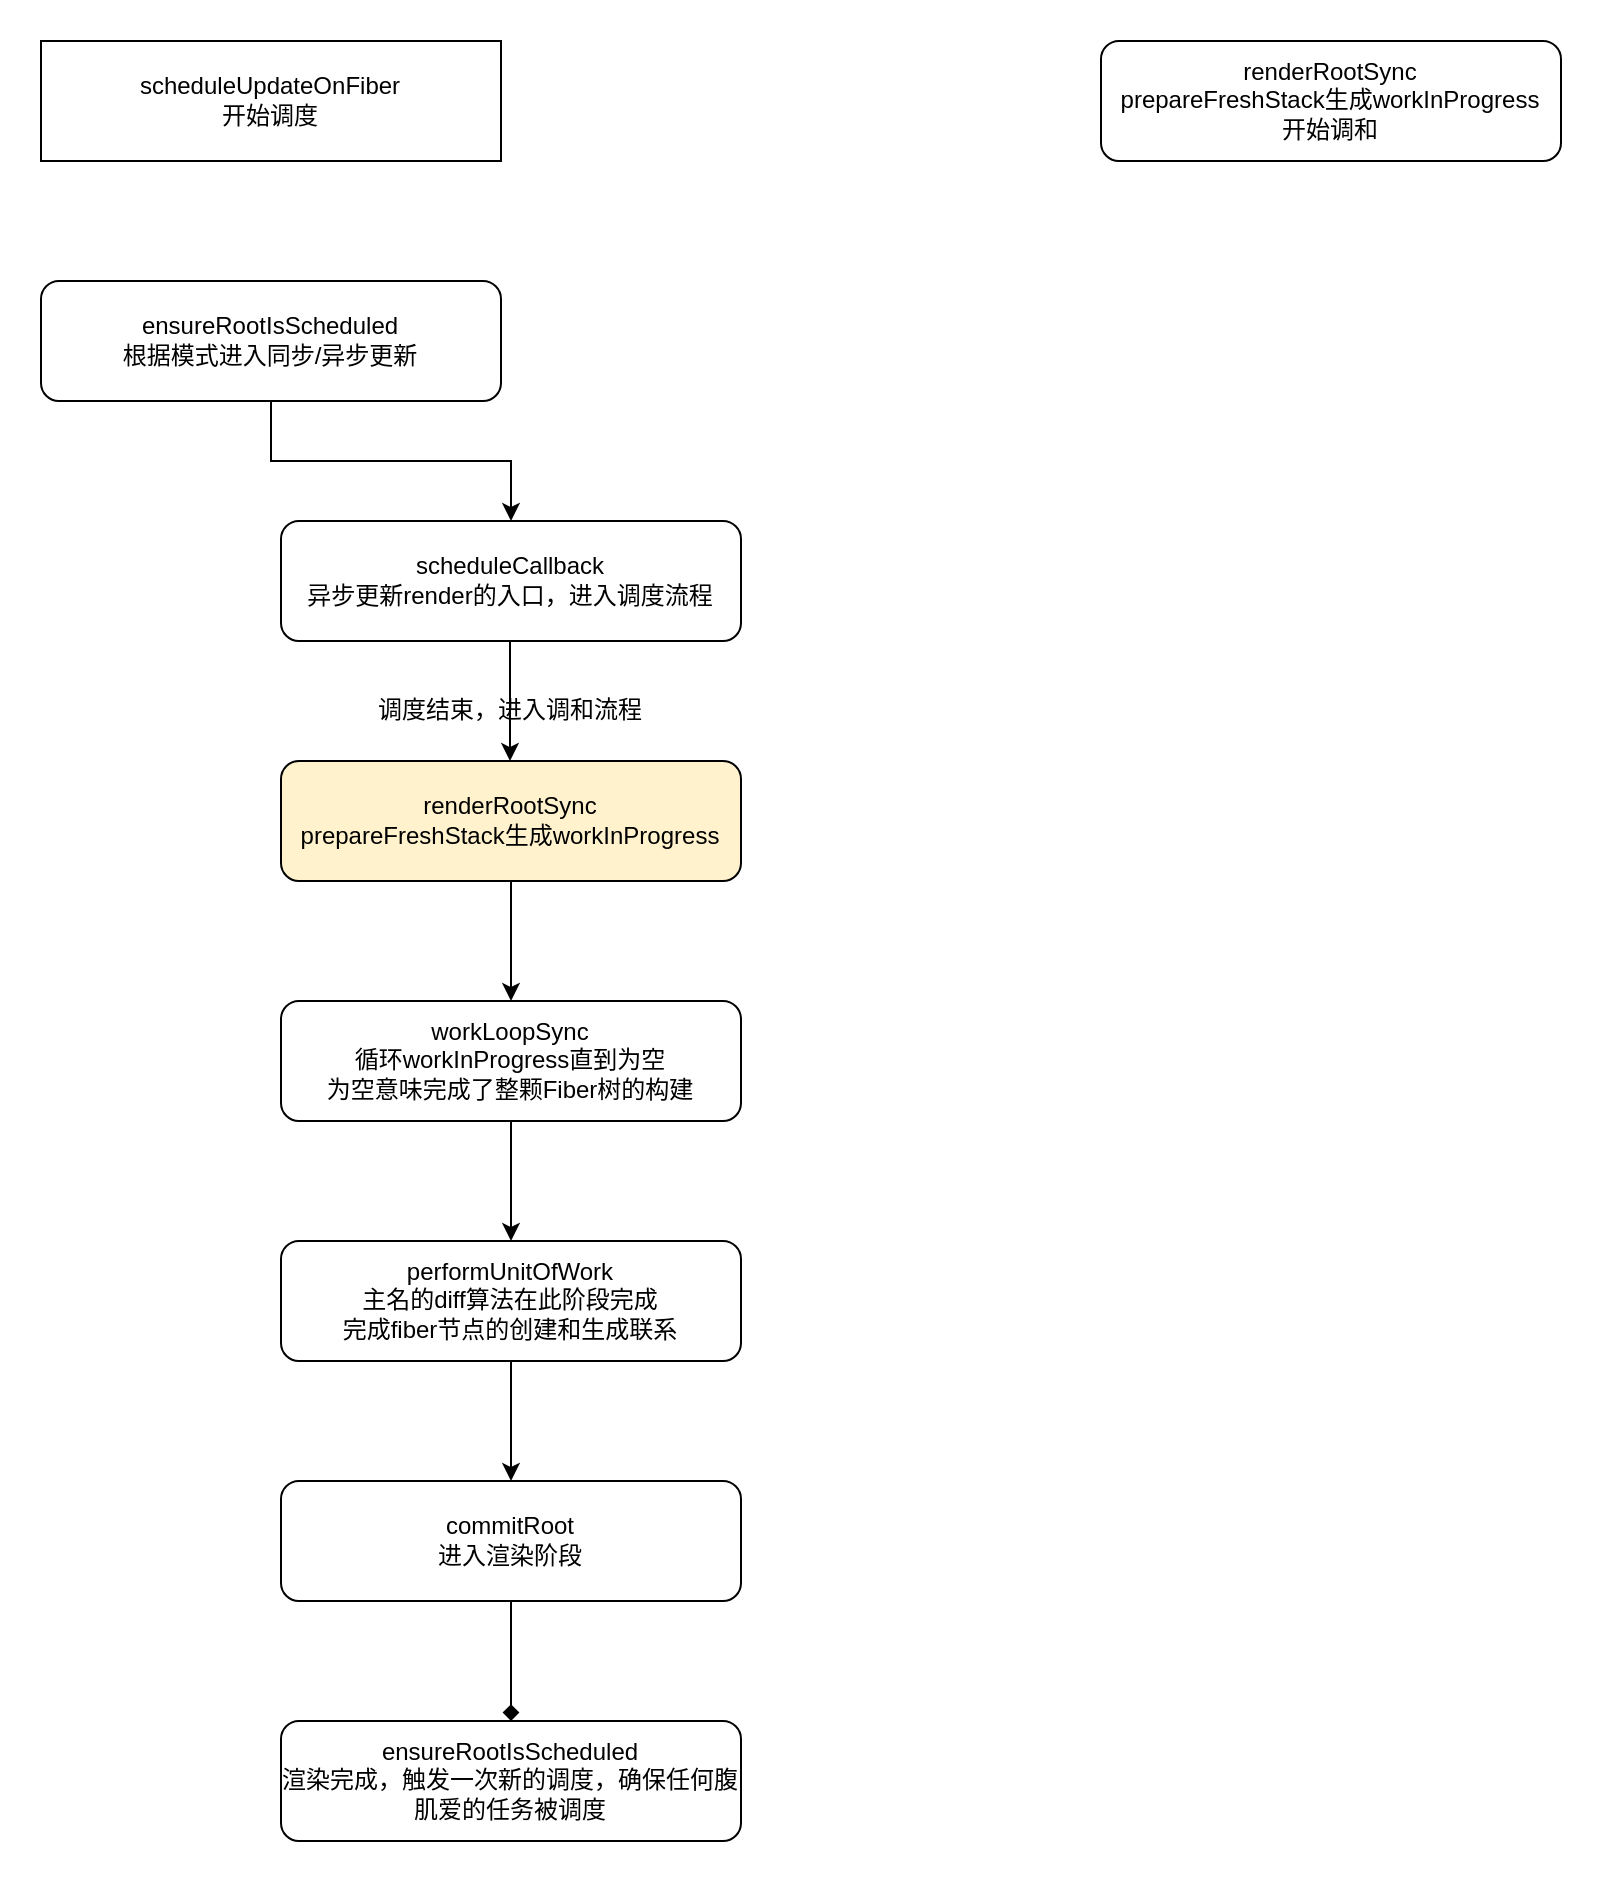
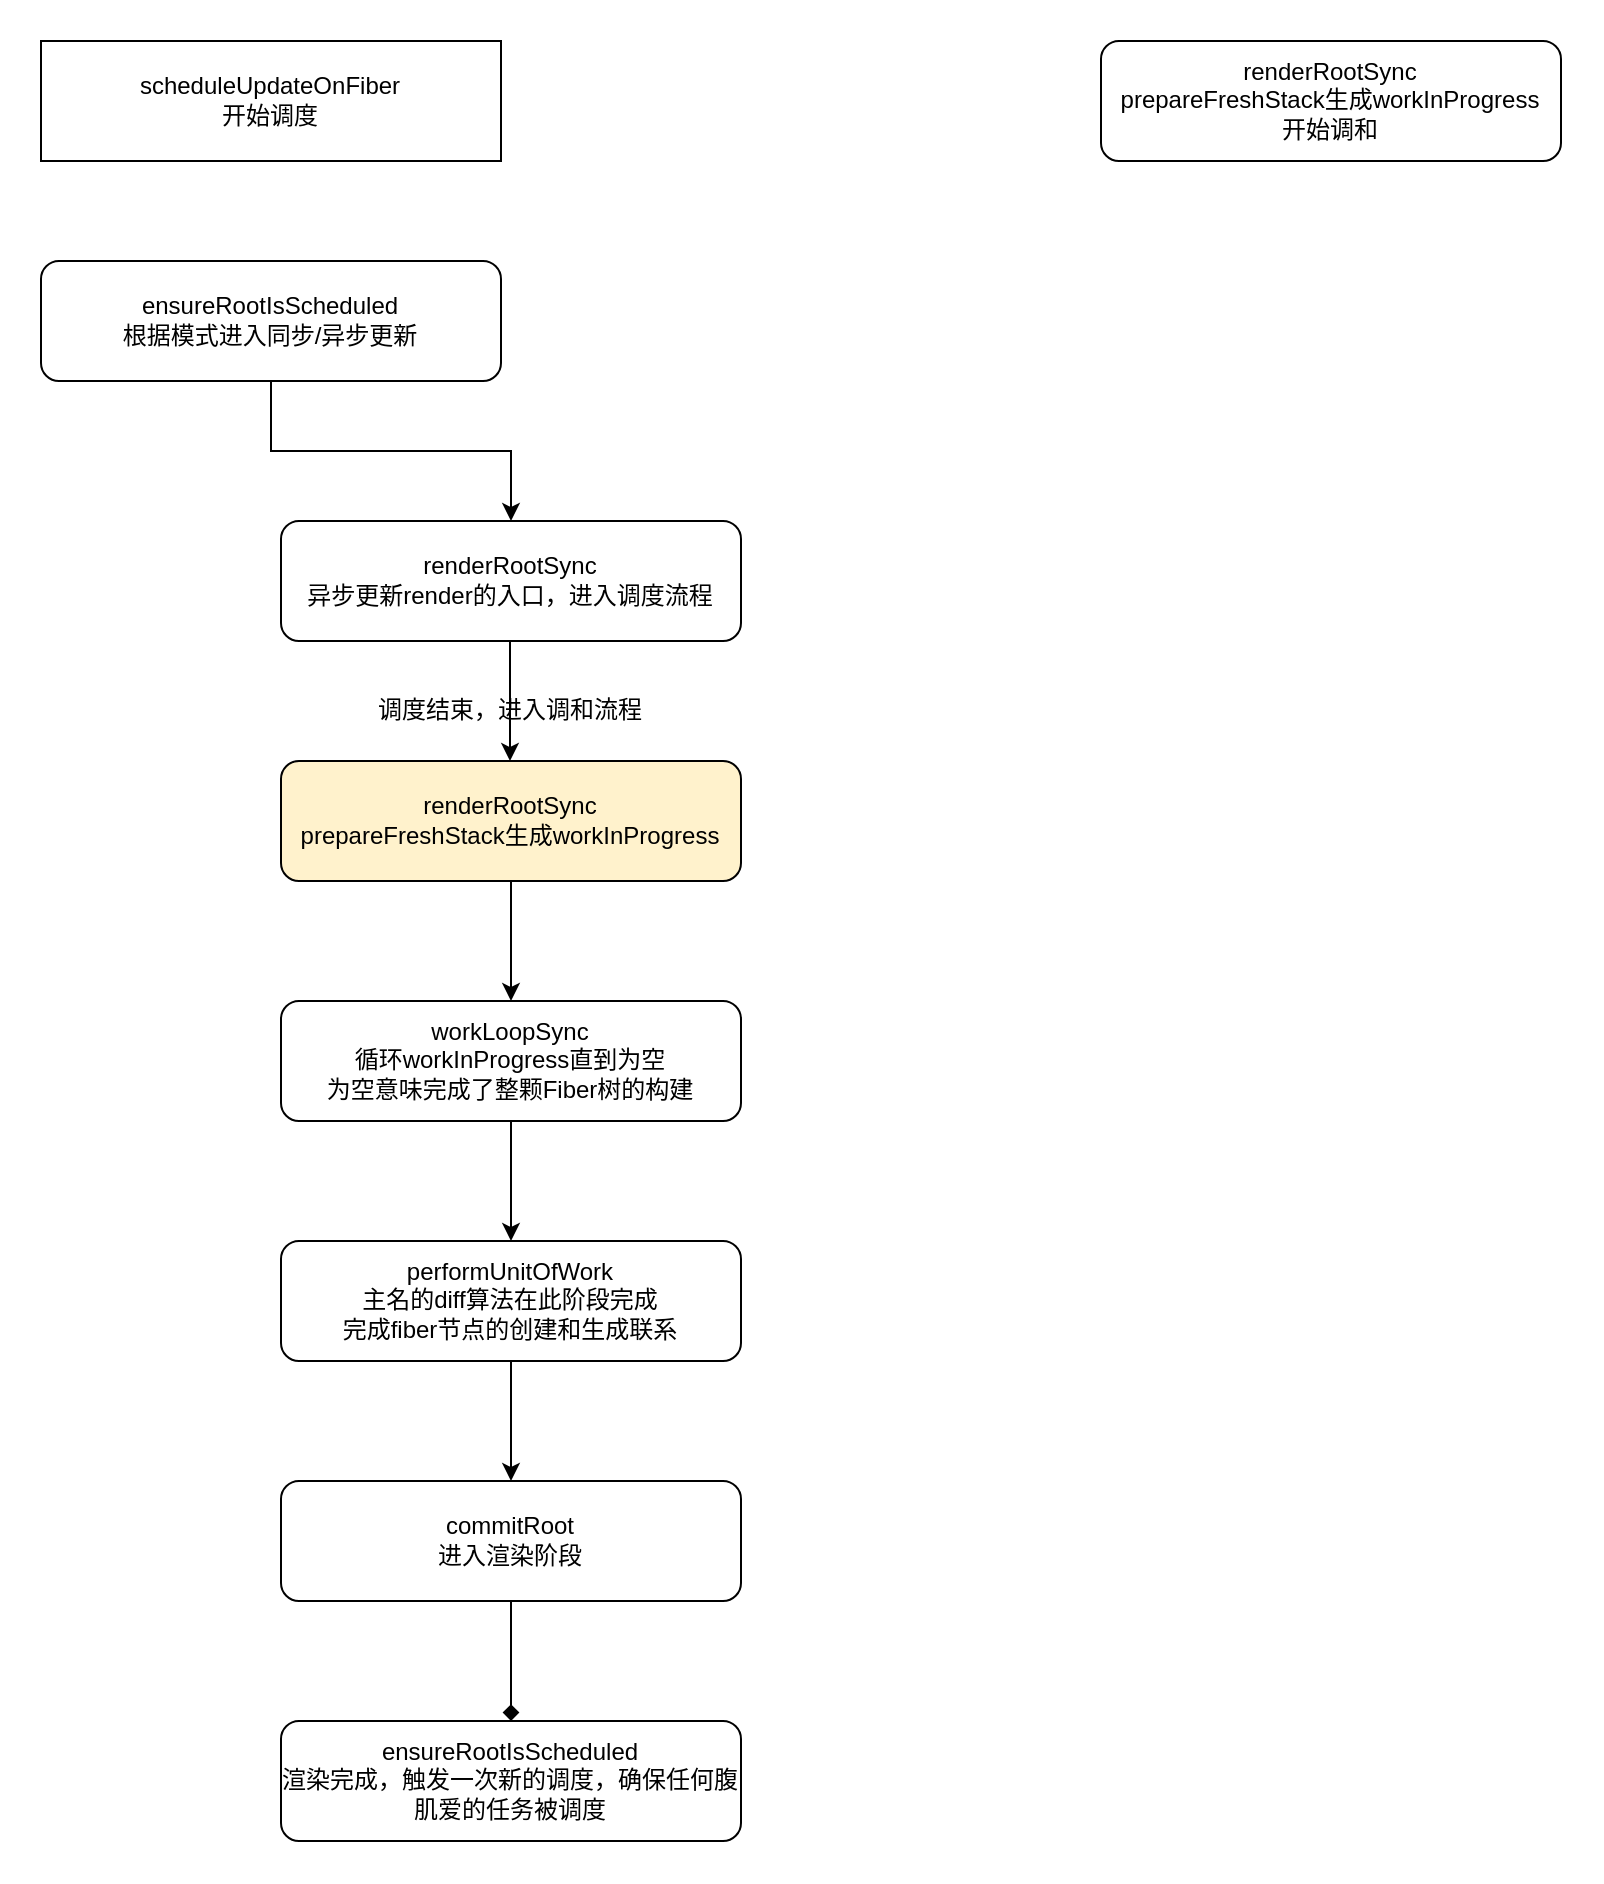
node "ensureRootIsScheduled 根据模式进入同步/异步更新": moved (271, 341) -> (271, 321)
node "scheduleCallback 异步更新render的入口，进入调度流程": label "scheduleCallback 异步更新render的入口，进入调度流程" -> "renderRootSync 异步更新render的入口，进入调度流程"
